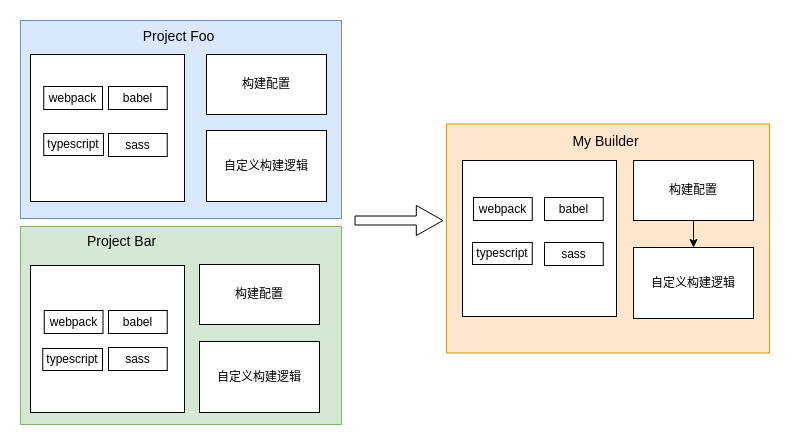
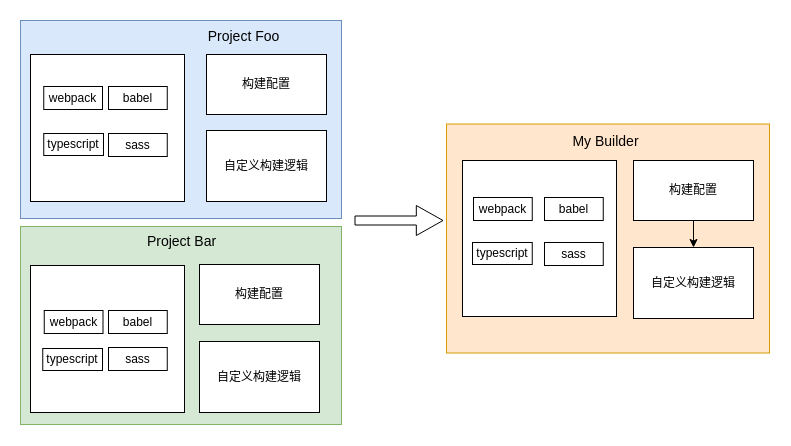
node "Project Foo": moved (178, 36) -> (243, 36)
node "Project Bar": moved (121, 241) -> (181, 241)
